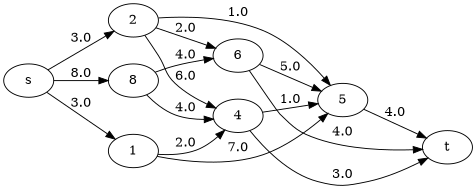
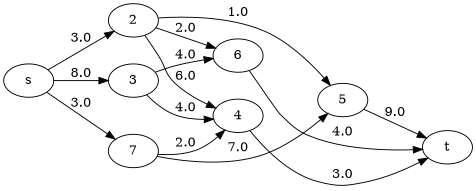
edge "6" -> "5": removed, label "5.0"
node "8": label "8" -> "3"
edge "4" -> "5": removed, label "1.0"
edge "5" -> "t": label "4.0" -> "9.0"
node "1": label "1" -> "7"
